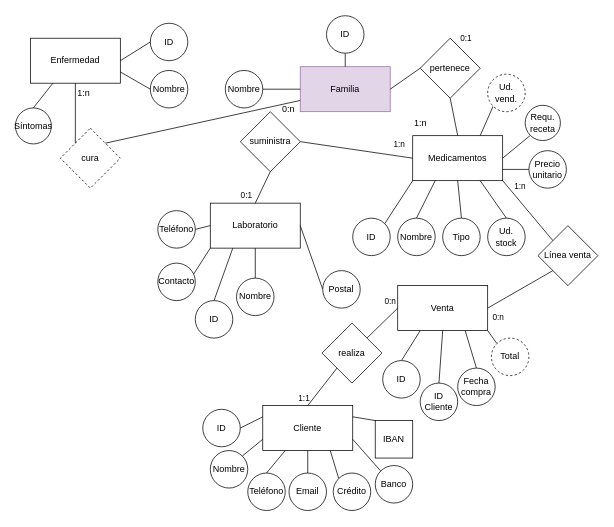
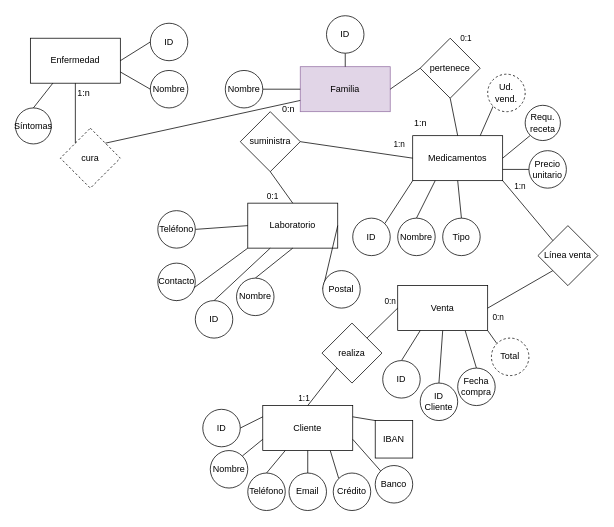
edge "Medicamentos" -- "Ud. stock": removed
node "Laboratorio": moved (255, 225) -> (293, 225)
node "Ud. stock": removed
